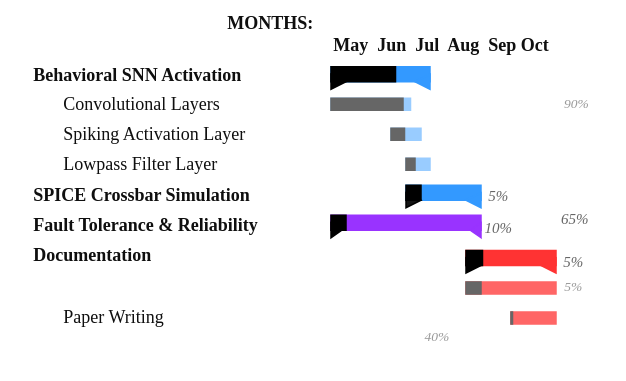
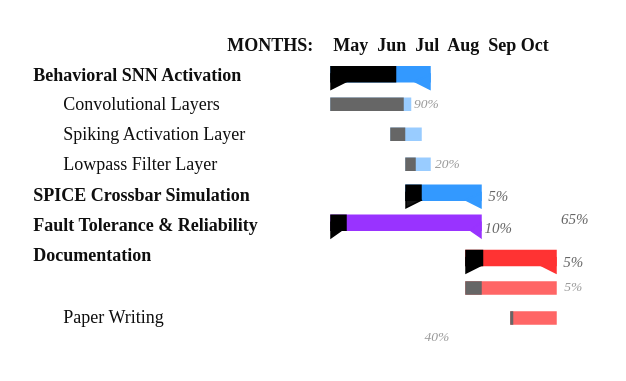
node "MONTHS:": moved (271, 23) -> (271, 46)
node "90%": moved (577, 104) -> (427, 104)
node "20%": added
